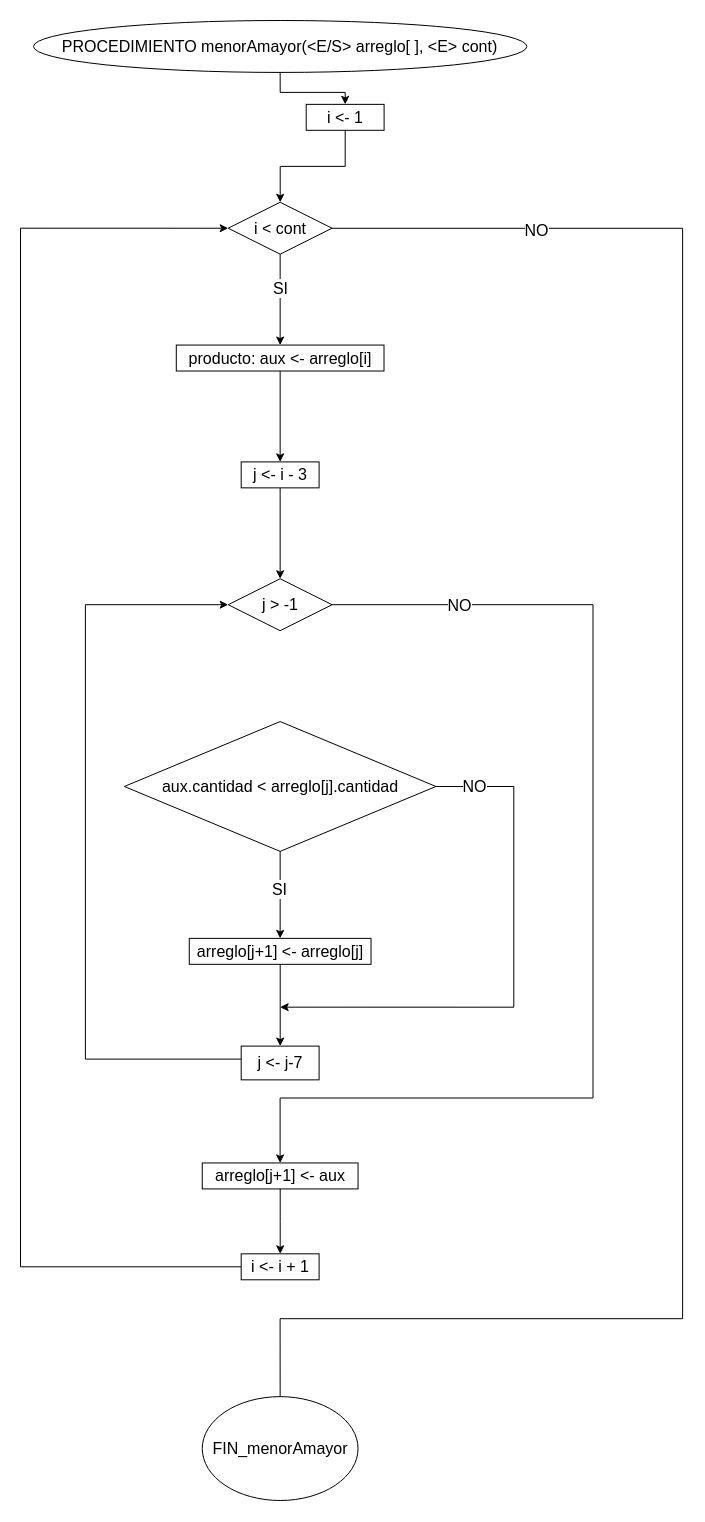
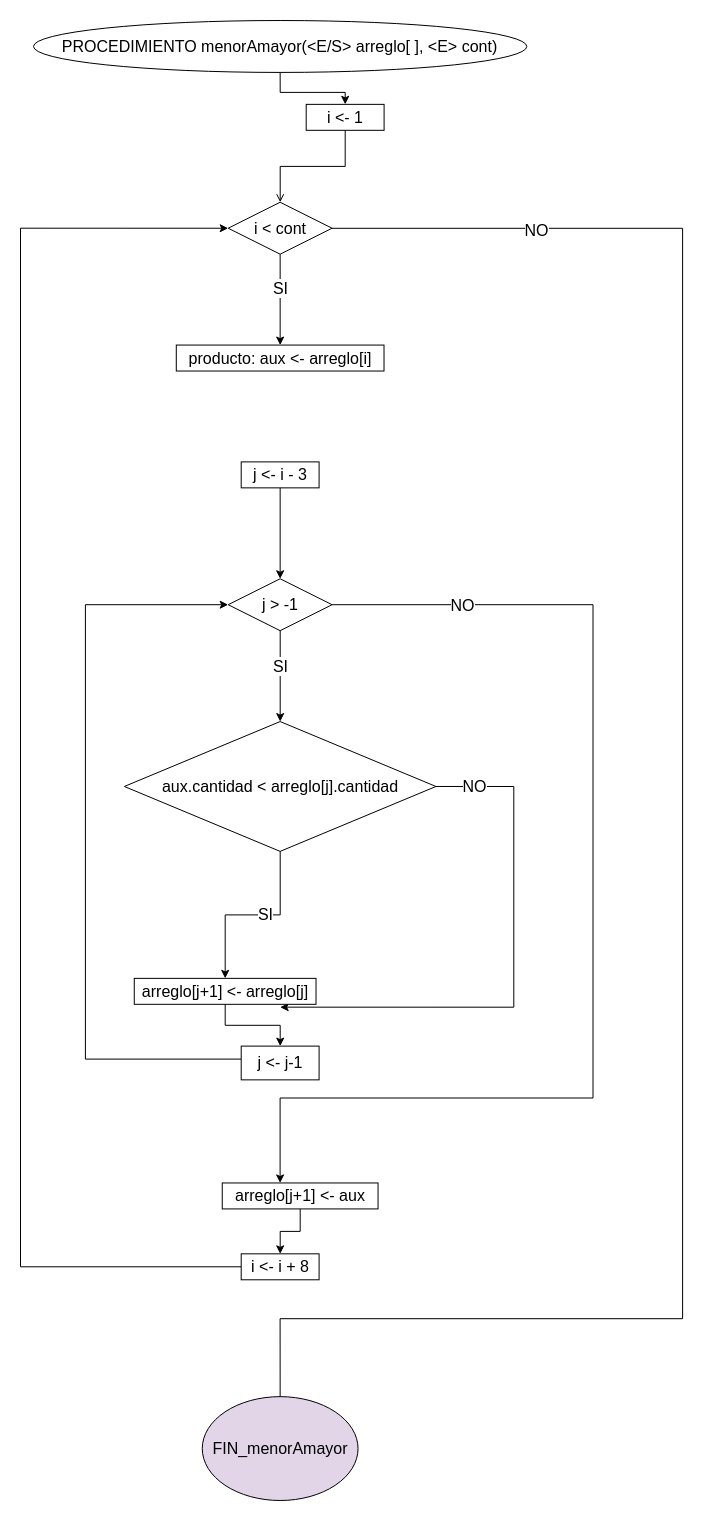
edge "i <- 1" -> "i < cont": arrowhead classic -> open
edge "producto: aux <- arreglo[i]" -> "j <- i - 3": removed
edge "j > -1" -> "aux.cantidad < arreglo[j].cantidad": added, label "SI"
node "arreglo[j+1] <- arreglo[j]": moved (280, 951) -> (225, 991)
node "j <- j-7": label "j <- j-7" -> "j <- j-1"
node "arreglo[j+1] <- aux": moved (280, 1176) -> (300, 1196)
node "i <- i + 1": label "i <- i + 1" -> "i <- i + 8"
node "FIN_menorAmayor": fillcolor #ffffff -> #e1d5e7
